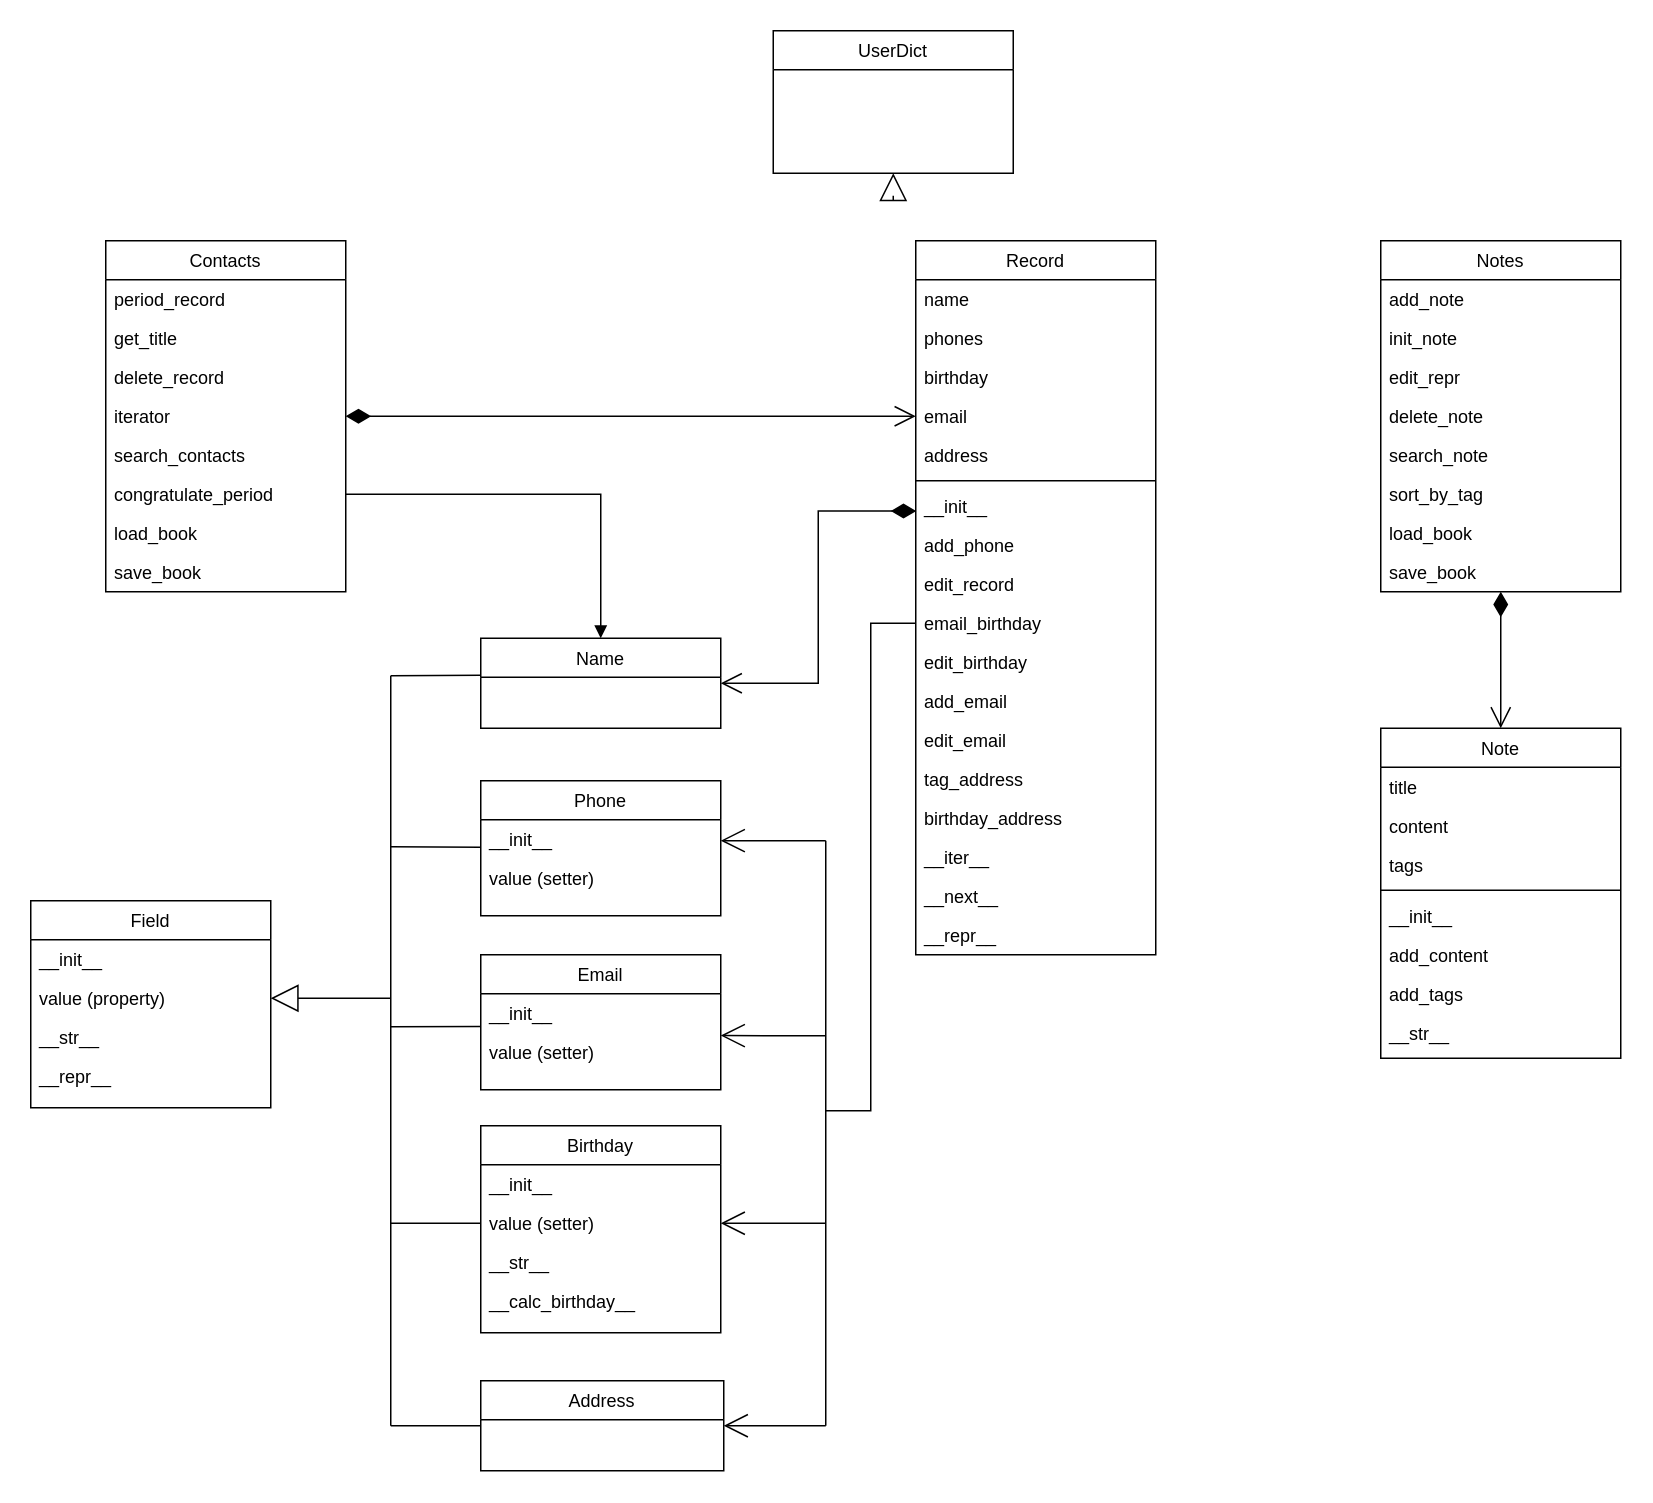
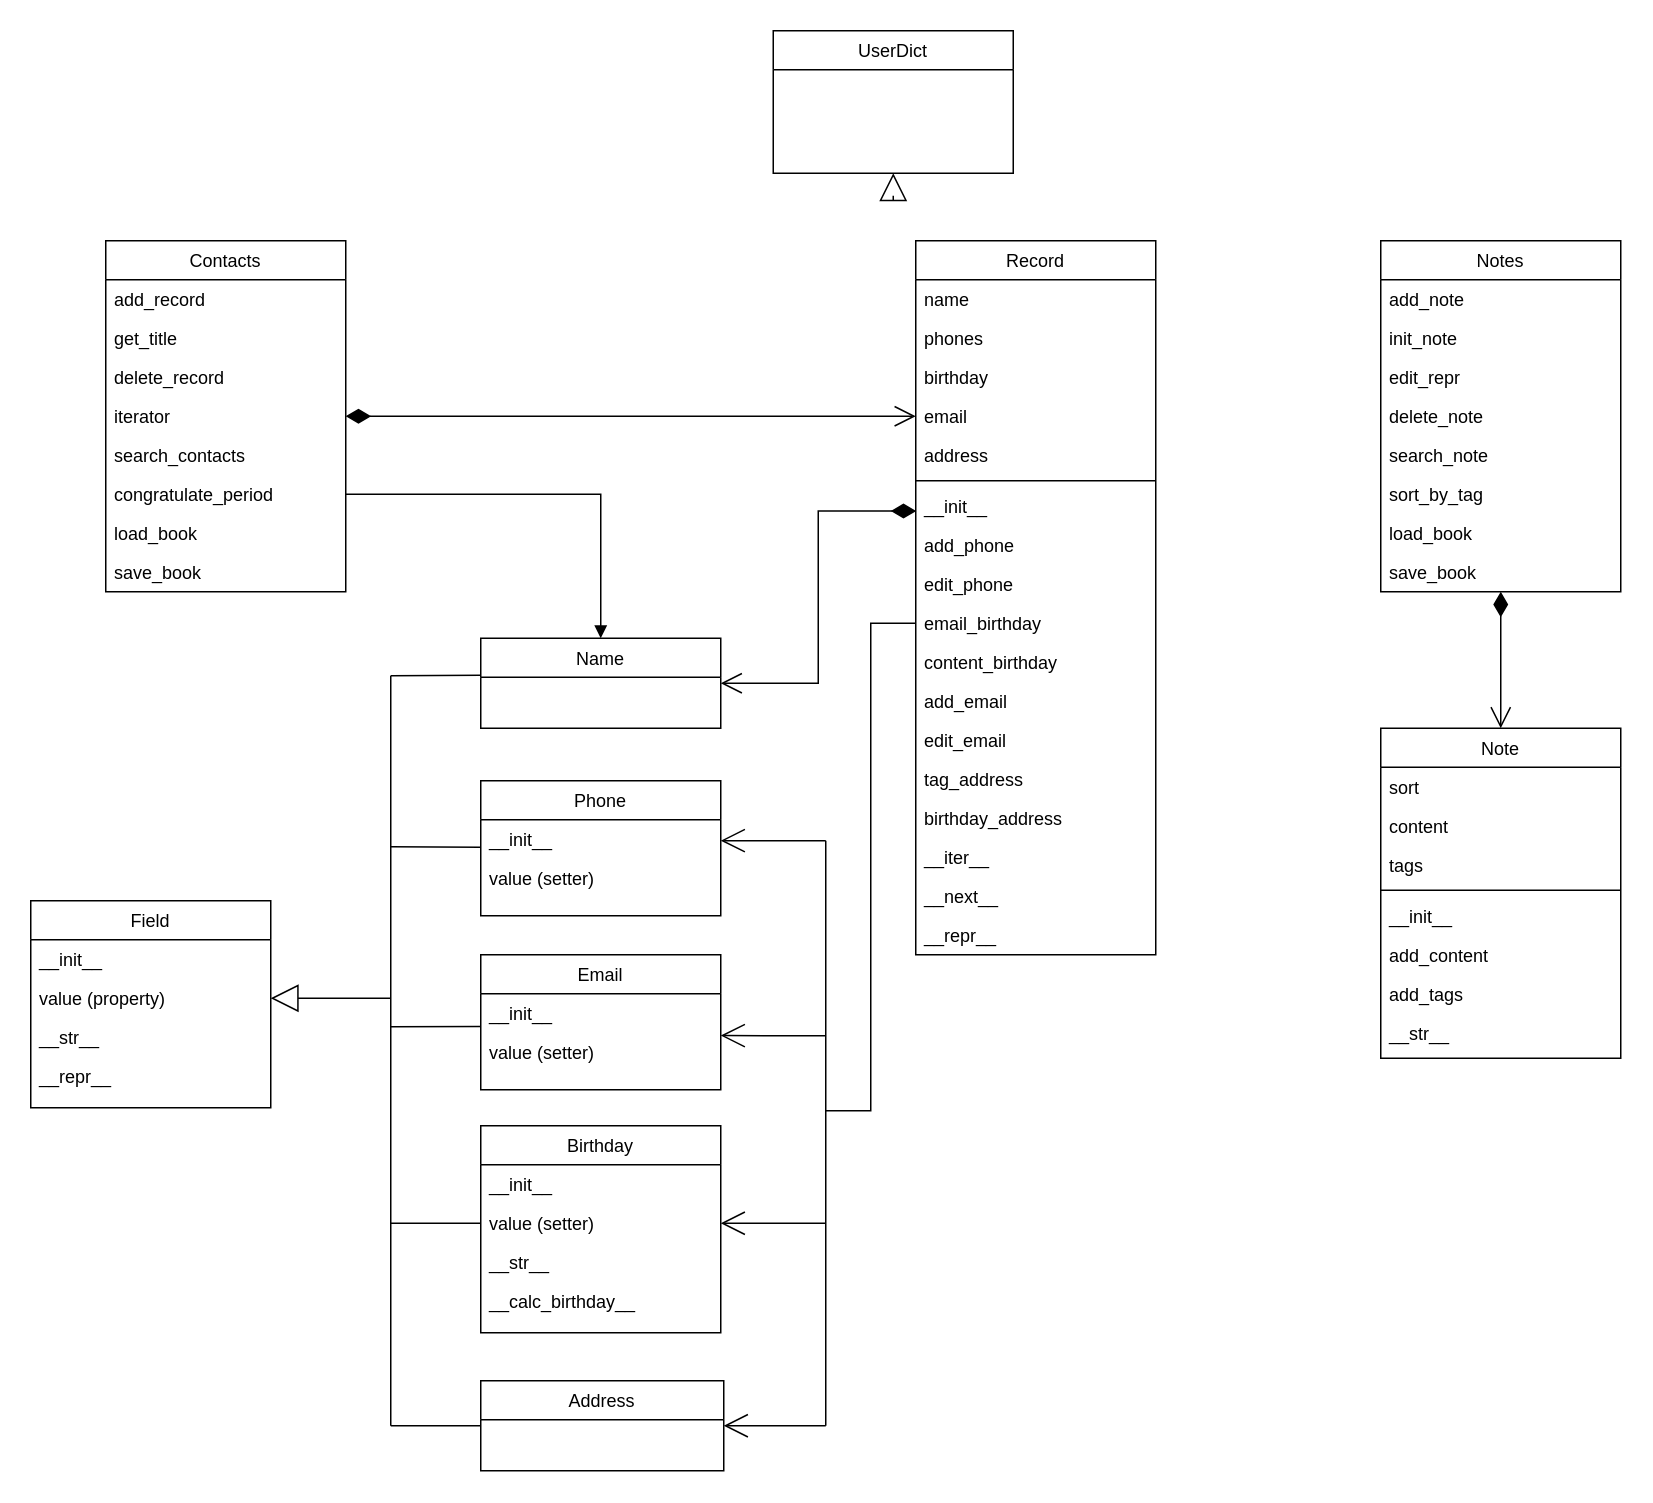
node "period_record": label "period_record" -> "add_record"
node "edit_record": label "edit_record" -> "edit_phone"
node "edit_birthday": label "edit_birthday" -> "content_birthday"
node "title": label "title" -> "sort"
